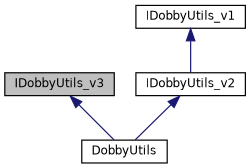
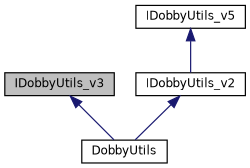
node "IDobbyUtils_v1": label "IDobbyUtils_v1" -> "IDobbyUtils_v5"
